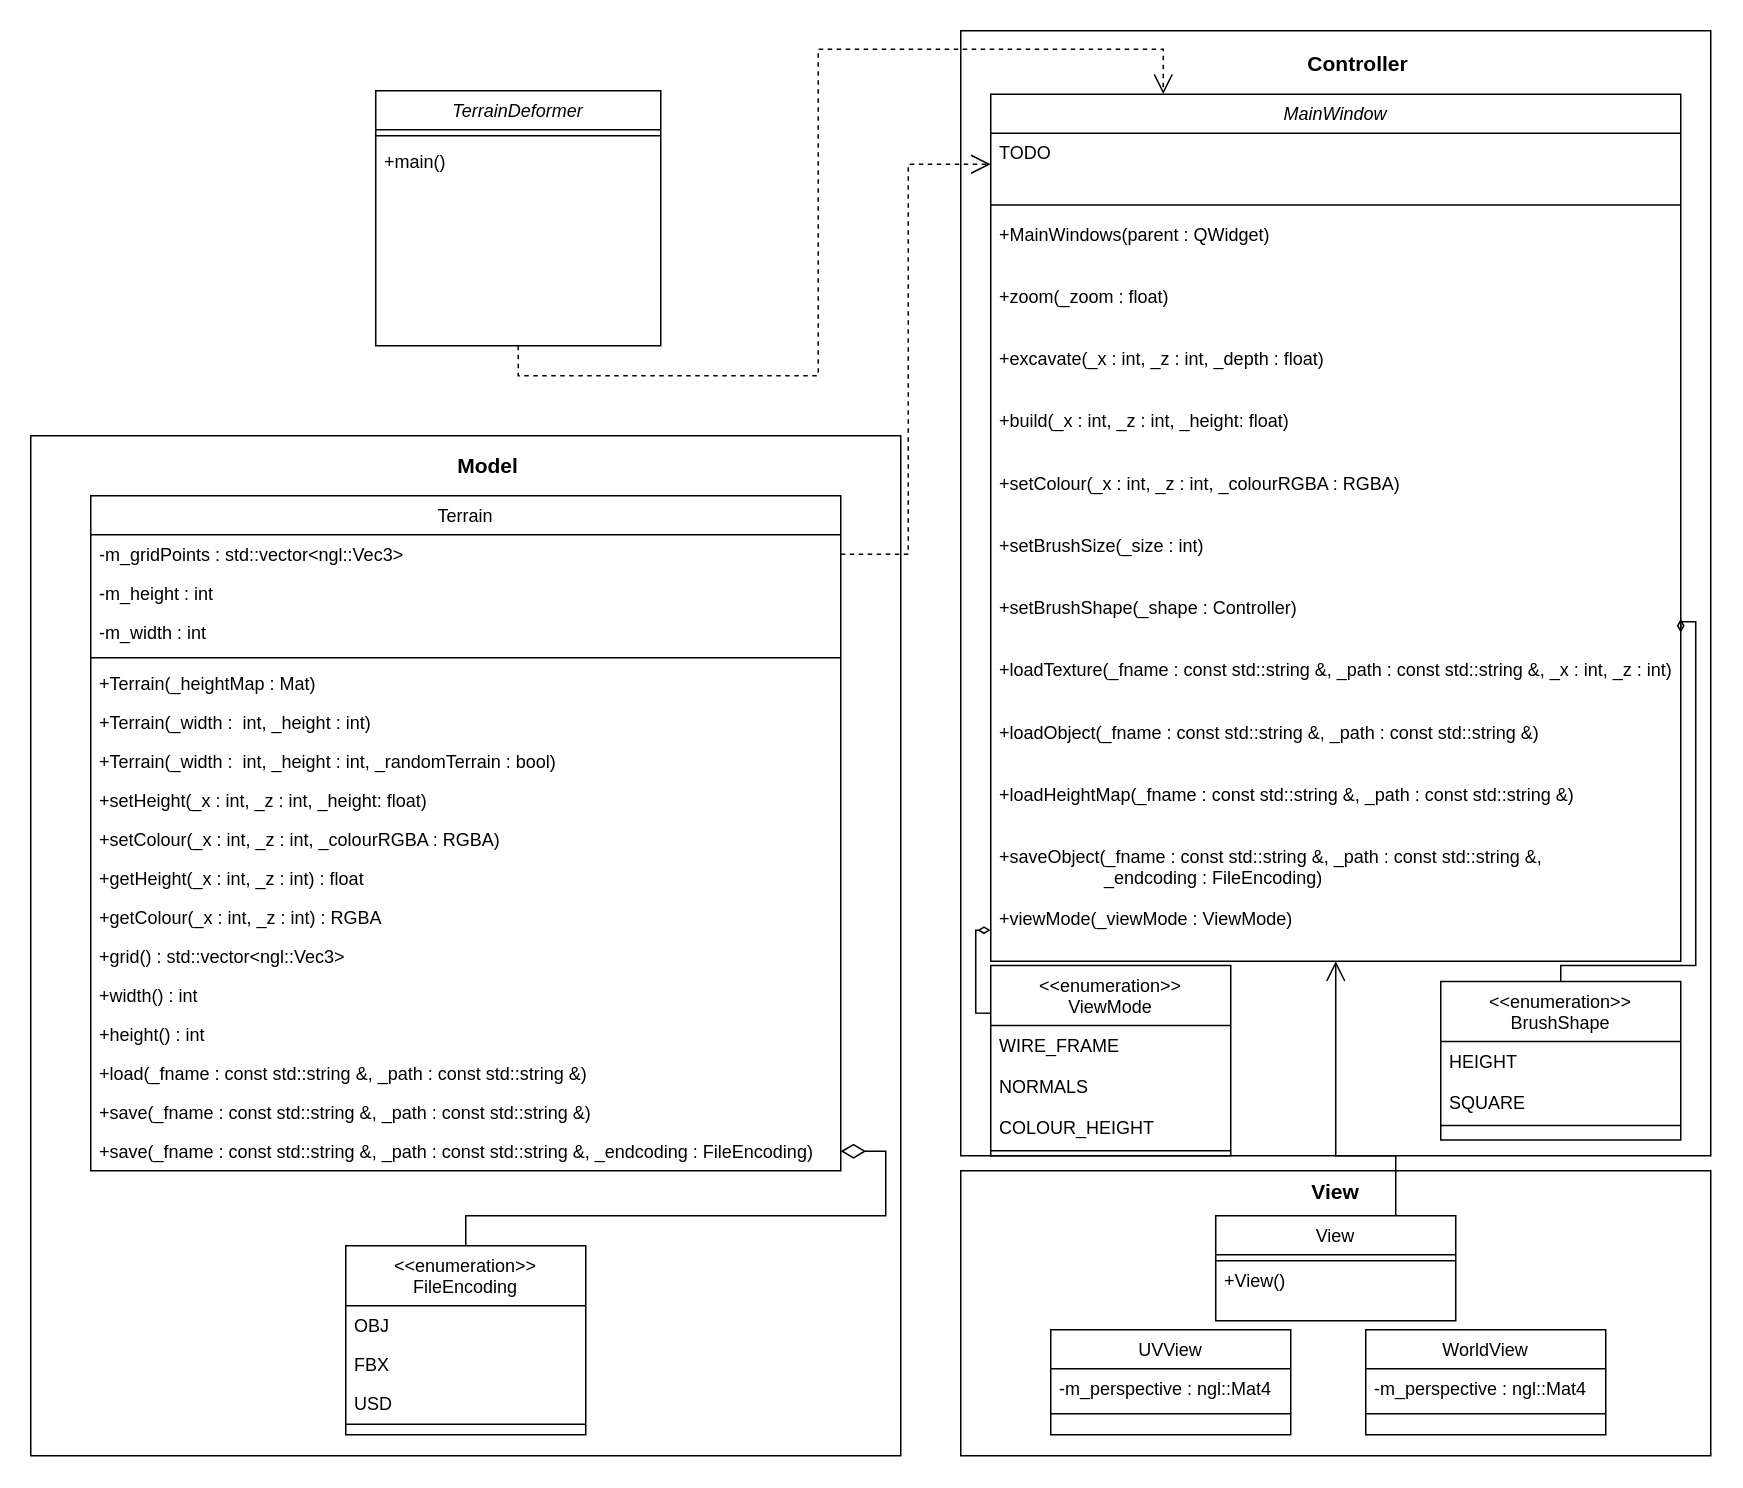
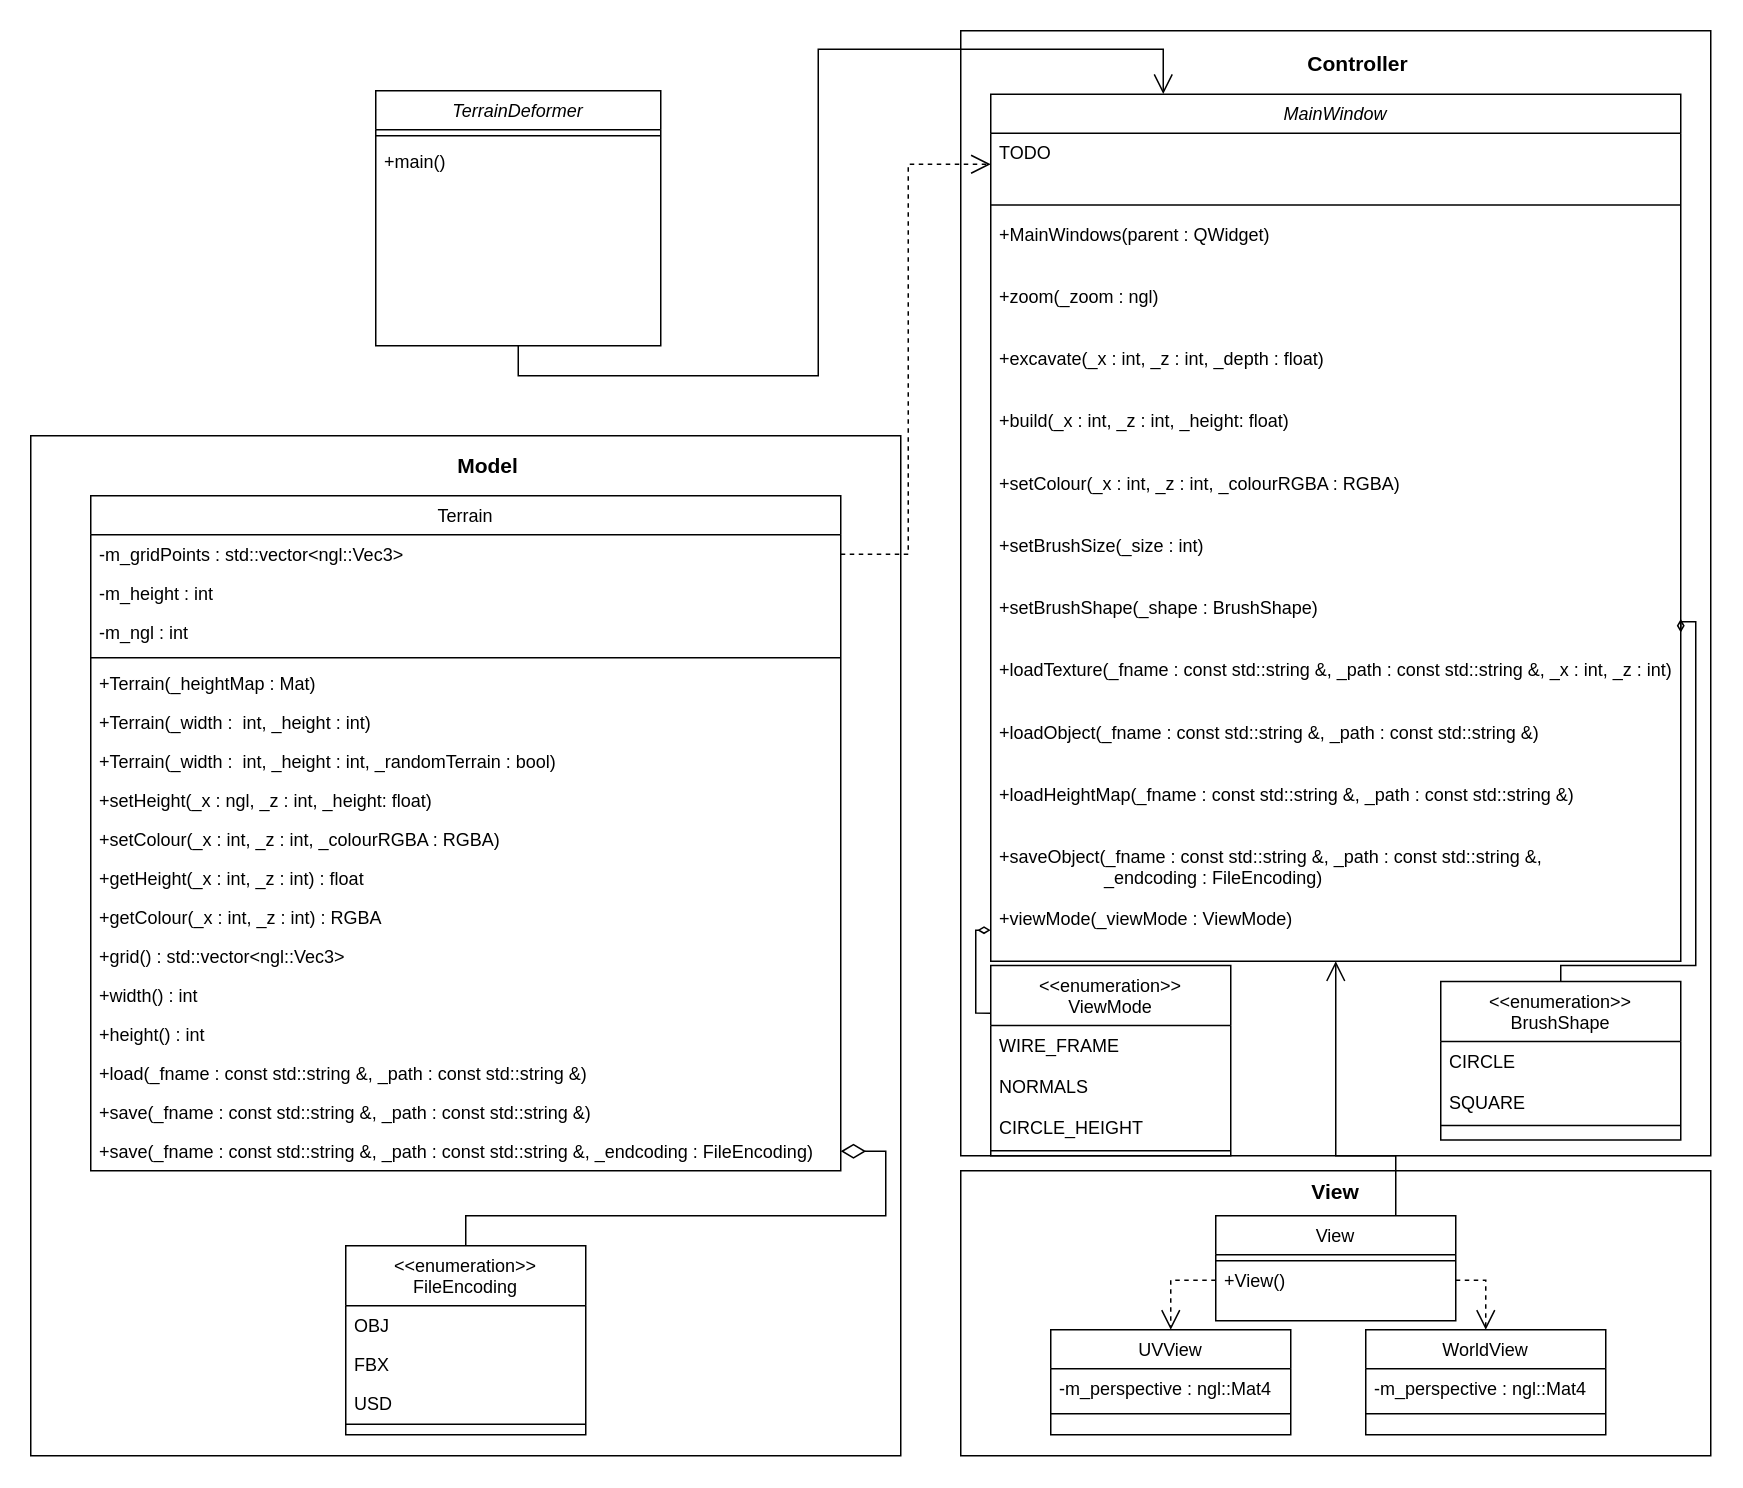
edge "TerrainDeformer" -> "MainWindow": style dashed -> solid
node "+zoom(_zoom : float)": label "+zoom(_zoom : float)" -> "+zoom(_zoom : ngl)"
node "+setBrushShape(_shape : Controller)": label "+setBrushShape(_shape : Controller)" -> "+setBrushShape(_shape : BrushShape)"
node "-m_width : int": label "-m_width : int" -> "-m_ngl : int"
node "+setHeight(_x : int, _z : int, _height: float)": label "+setHeight(_x : int, _z : int, _height: float)" -> "+setHeight(_x : ngl, _z : int, _height: float)"
node "HEIGHT": label "HEIGHT" -> "CIRCLE"
node "COLOUR_HEIGHT": label "COLOUR_HEIGHT" -> "CIRCLE_HEIGHT"
edge "+View()" -> "UVView": added
edge "+View()" -> "WorldView": added
